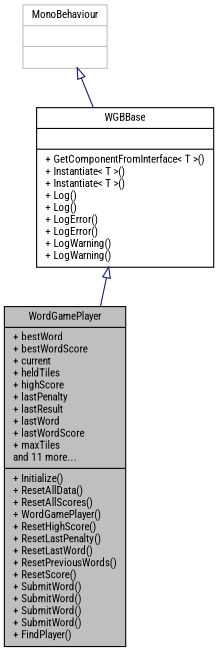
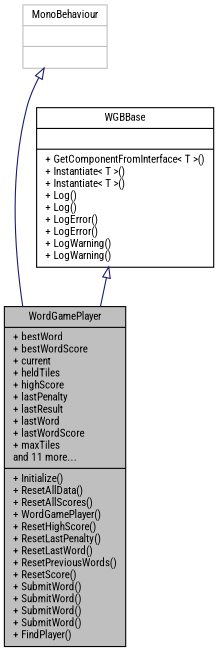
edge "WGBBase" -> "MonoBehaviour": now "WordGamePlayer" -> "MonoBehaviour"
